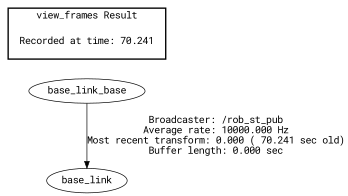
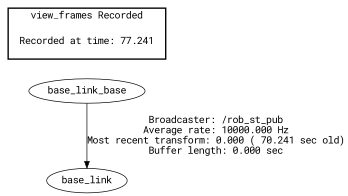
cluster "view_frames Result": label "view_frames Result" -> "view_frames Recorded"
node "Recorded at time: 70.241": label "Recorded at time: 70.241" -> "Recorded at time: 77.241"
